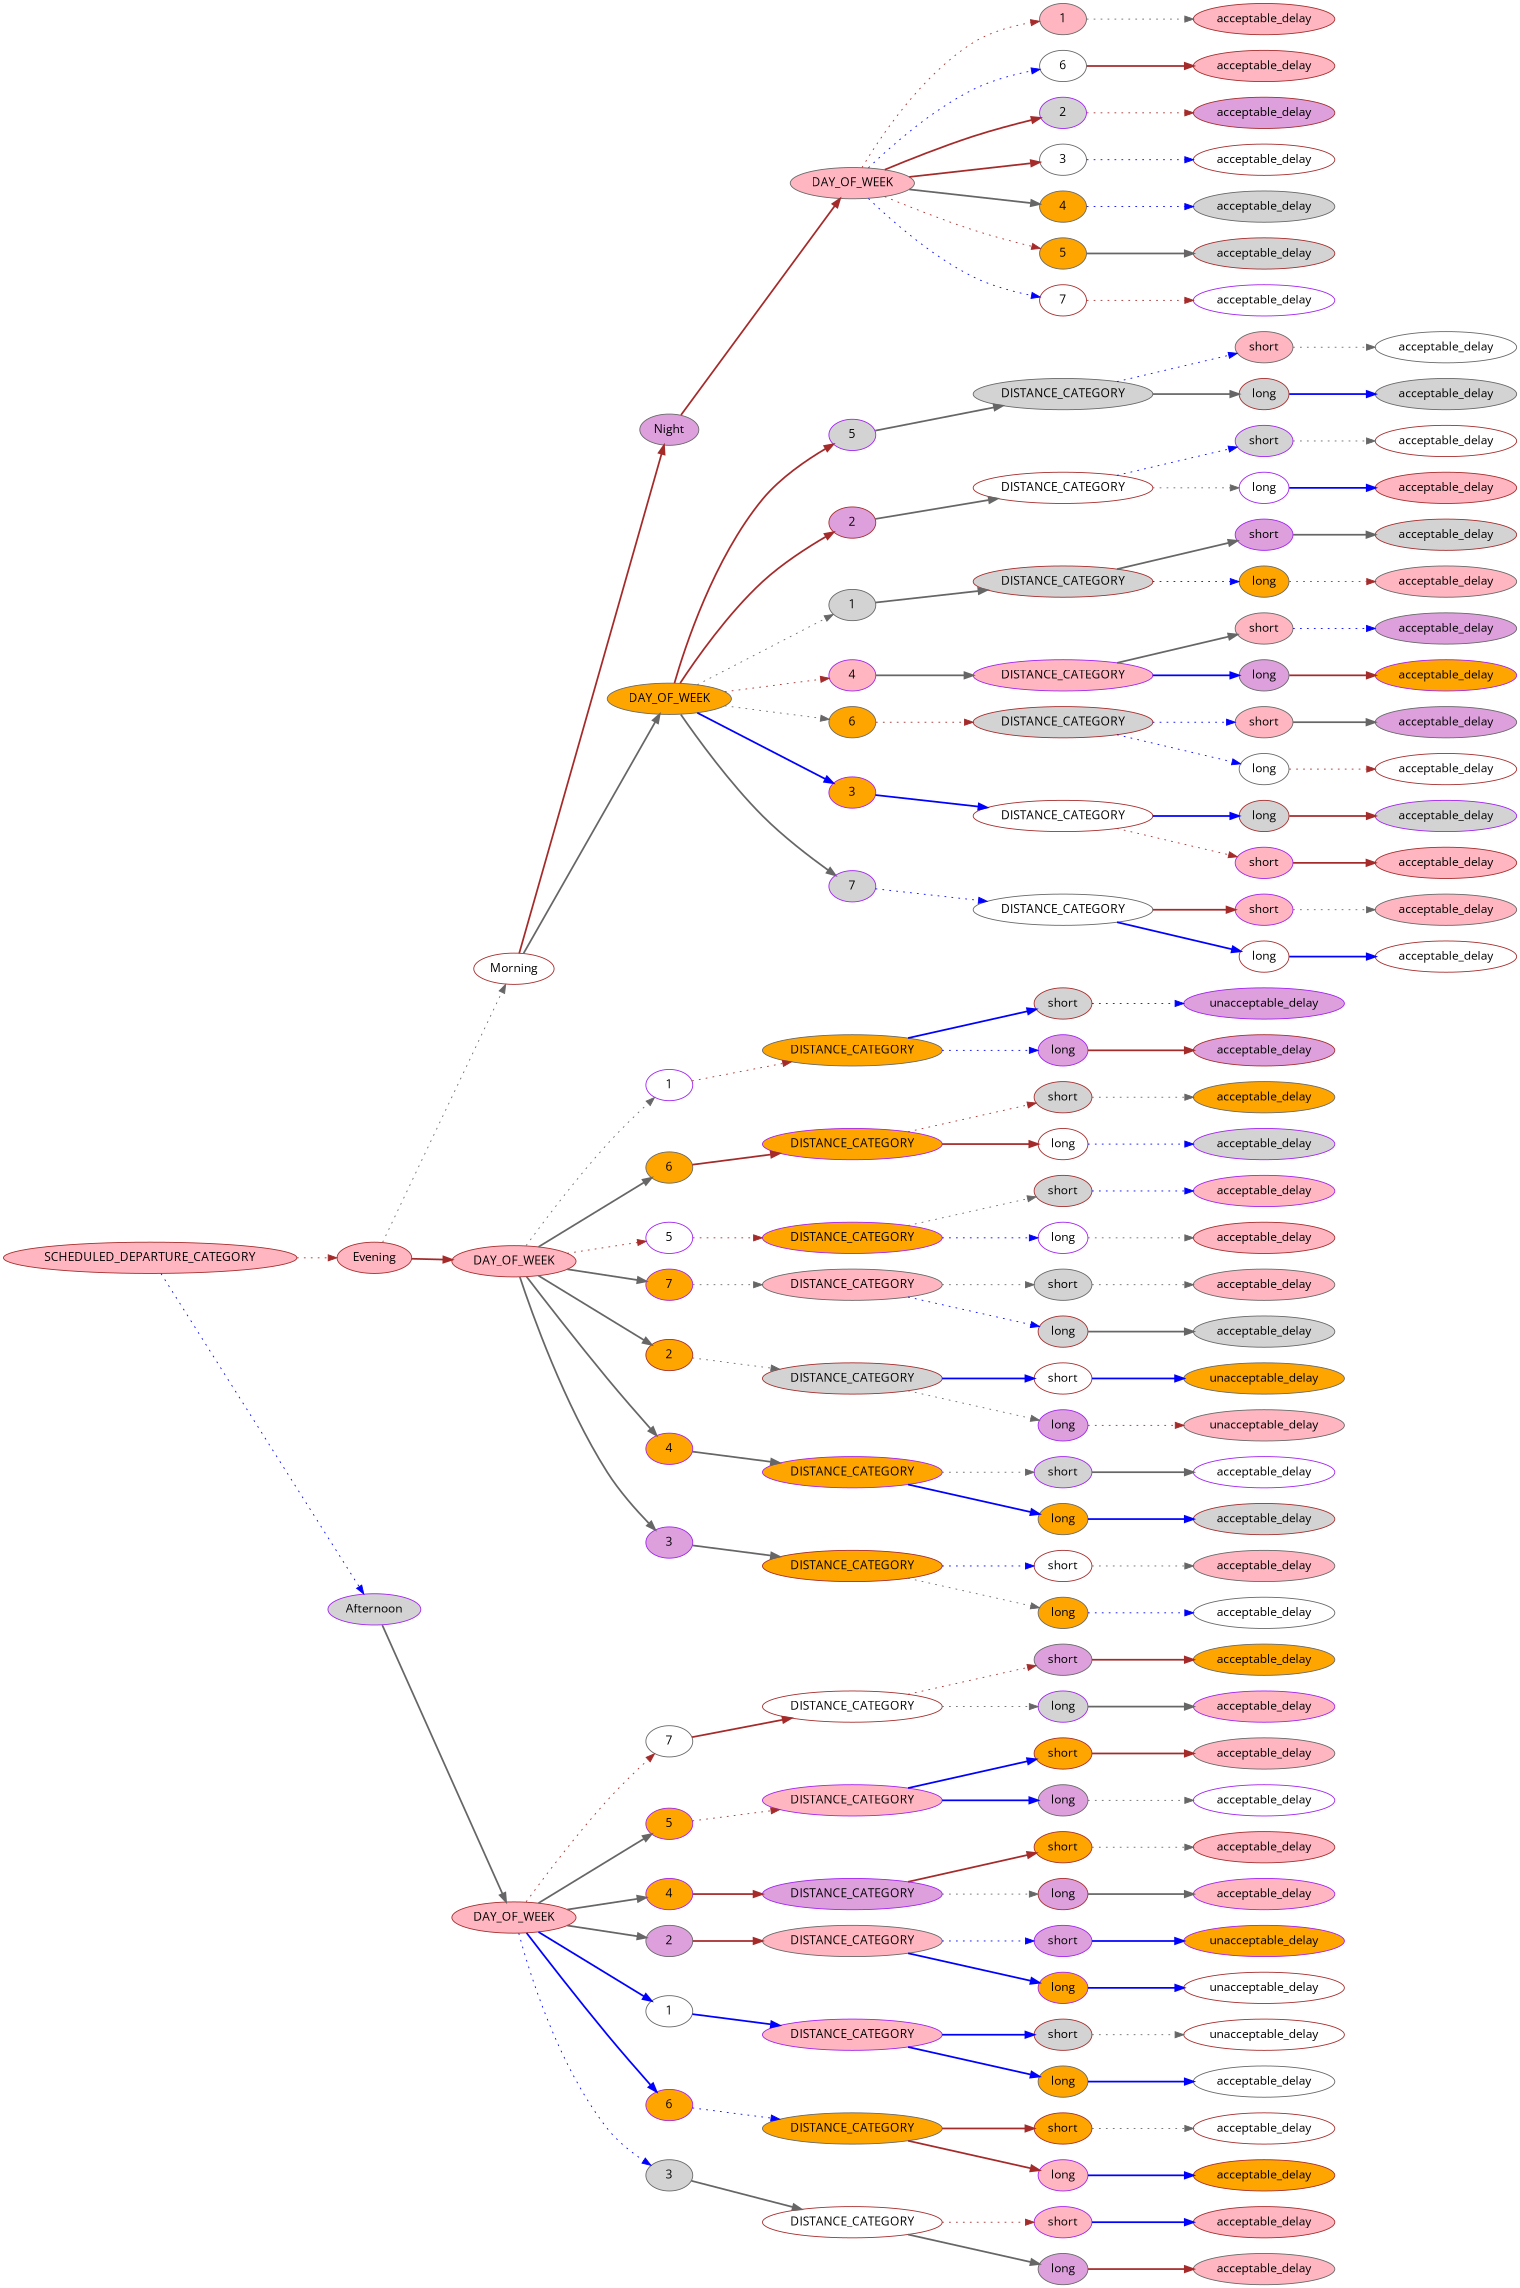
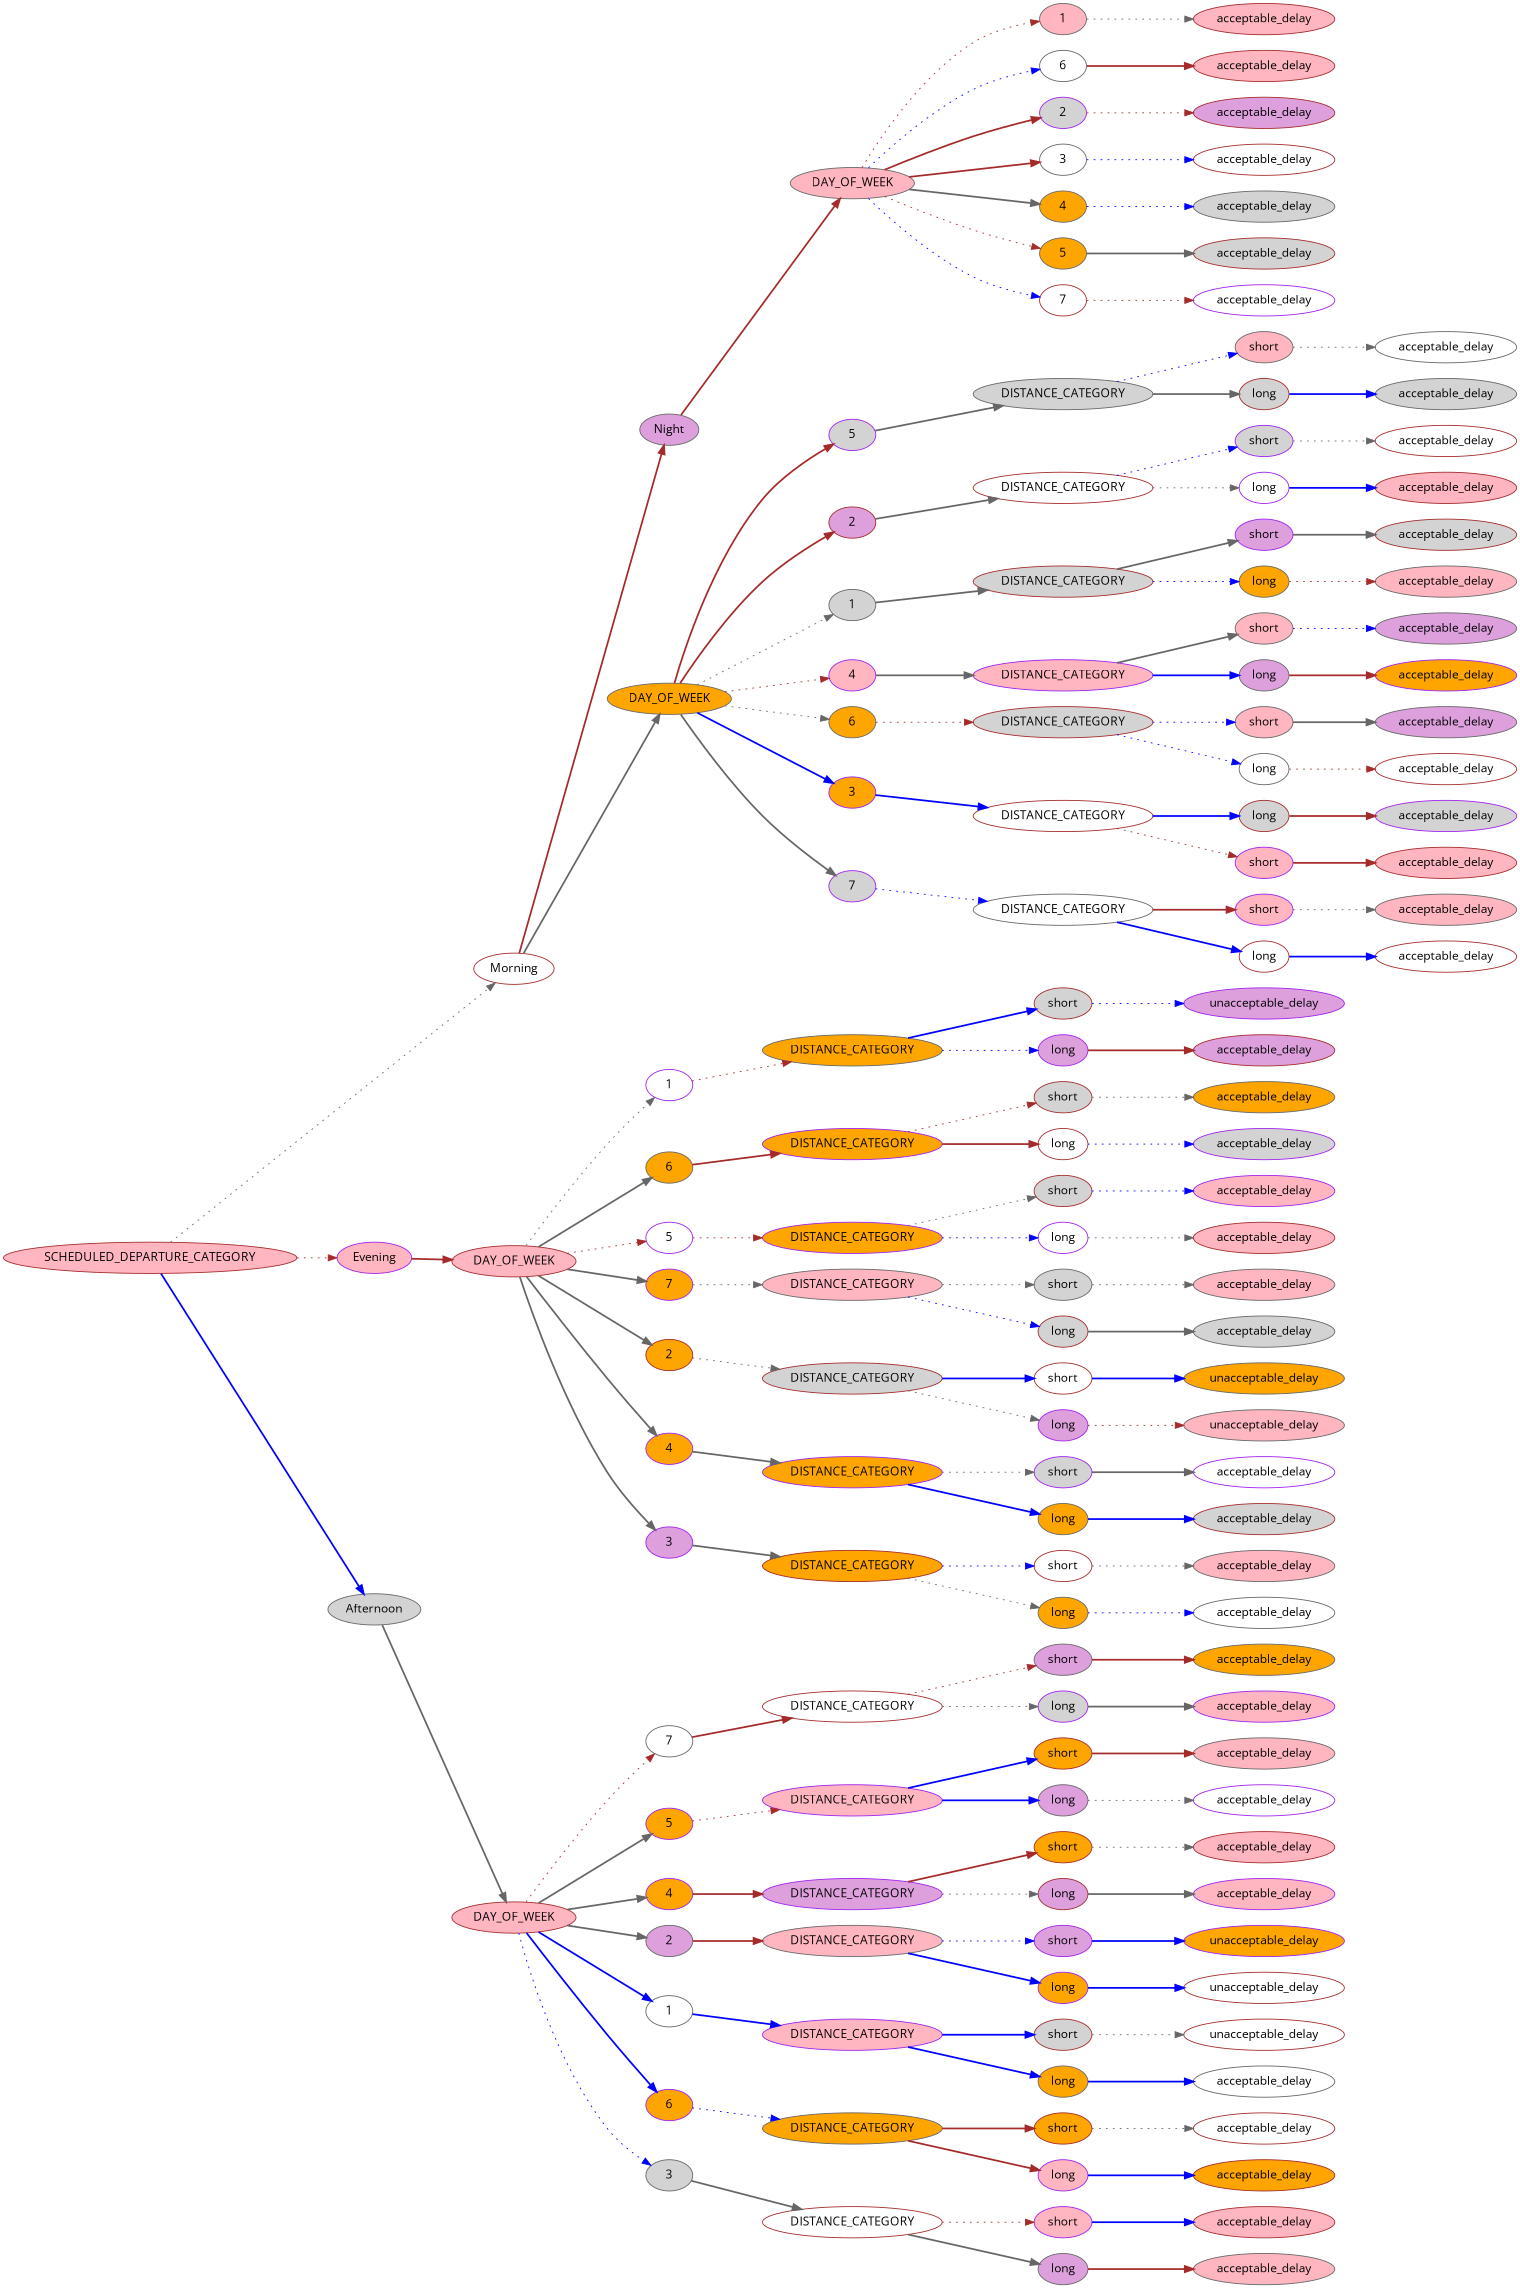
edge "Evening" -> "Morning": now "SCHEDULED_DEPARTURE_CATEGORY" -> "Morning"
node "Evening": color brown -> purple
edge "SCHEDULED_DEPARTURE_CATEGORY" -> "Afternoon": style dotted -> bold
node "Afternoon": color purple -> gray40
